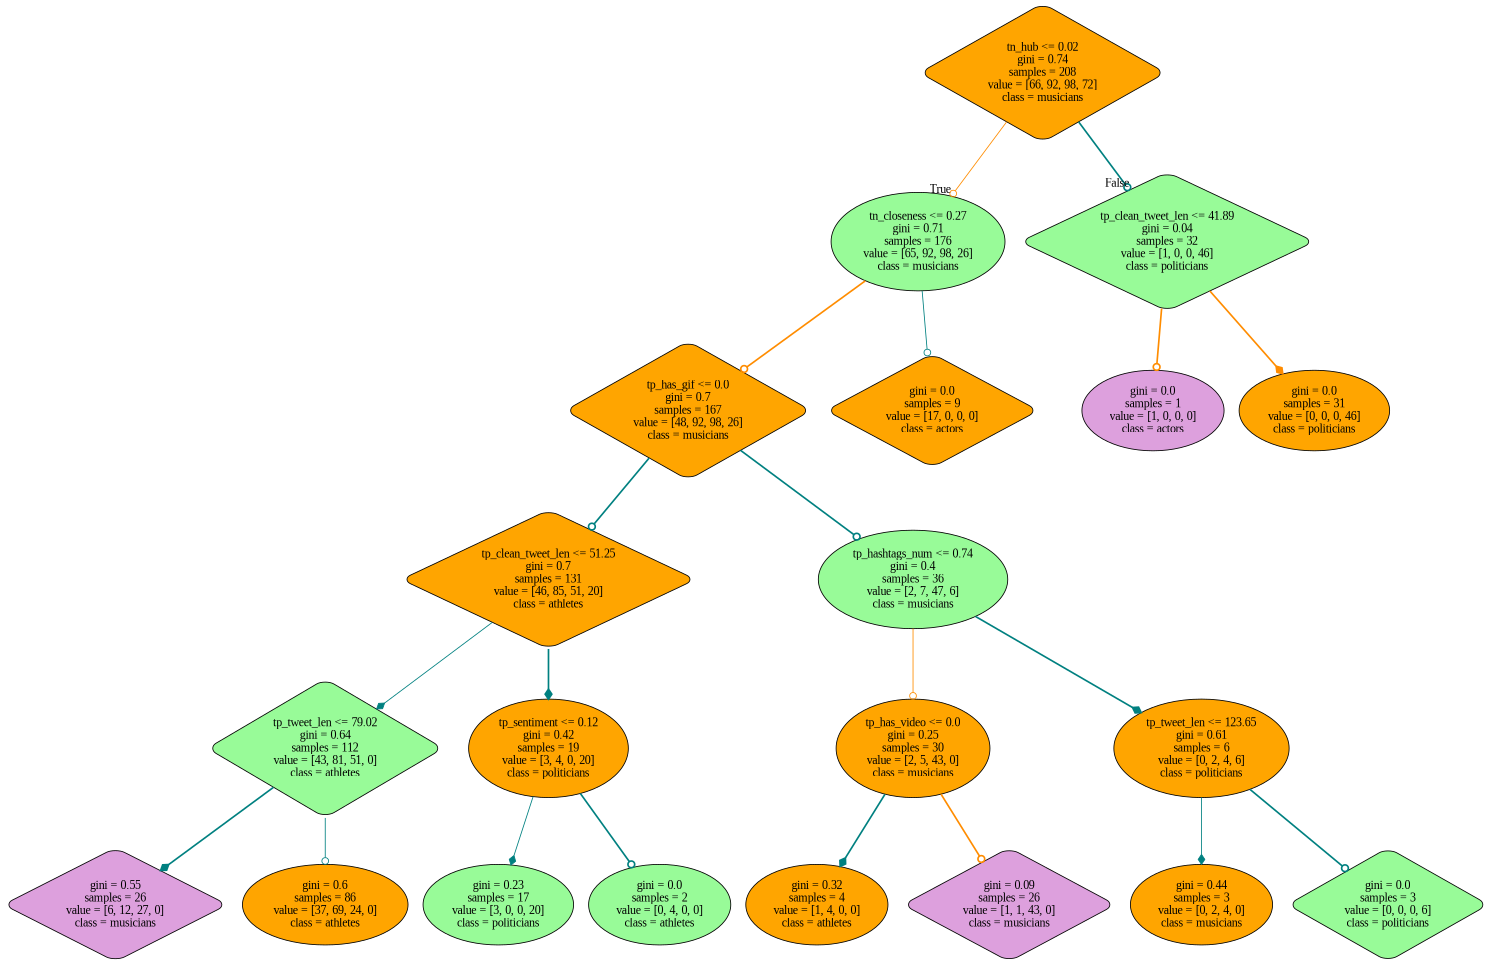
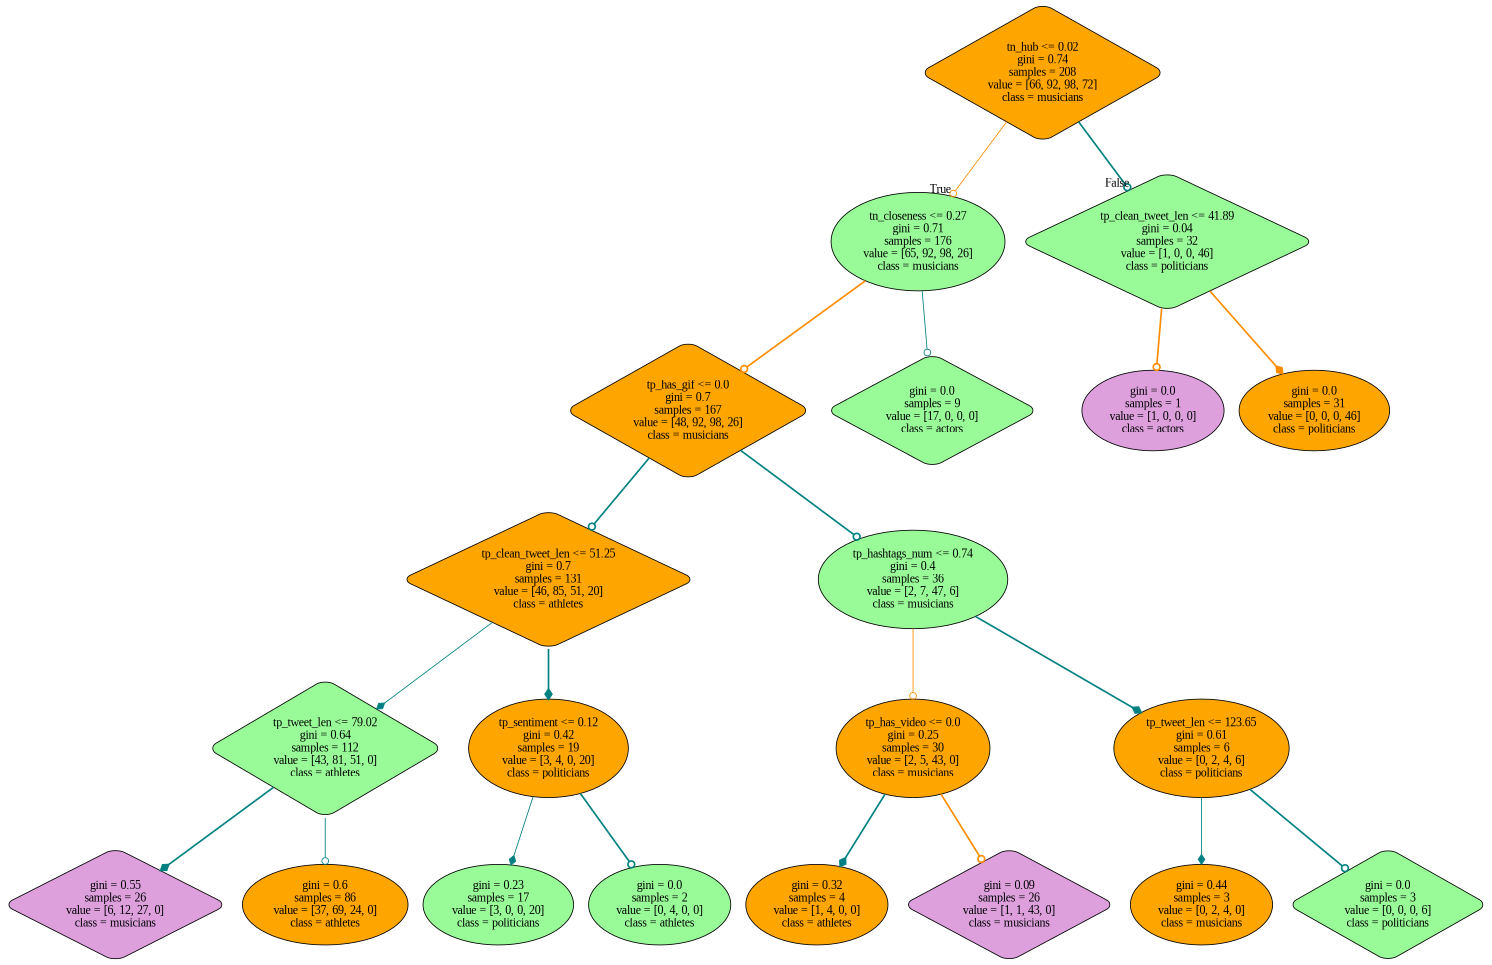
node "gini = 0.0 samples = 9 value = [17, 0, 0, 0] class = actors": fillcolor orange -> palegreen
